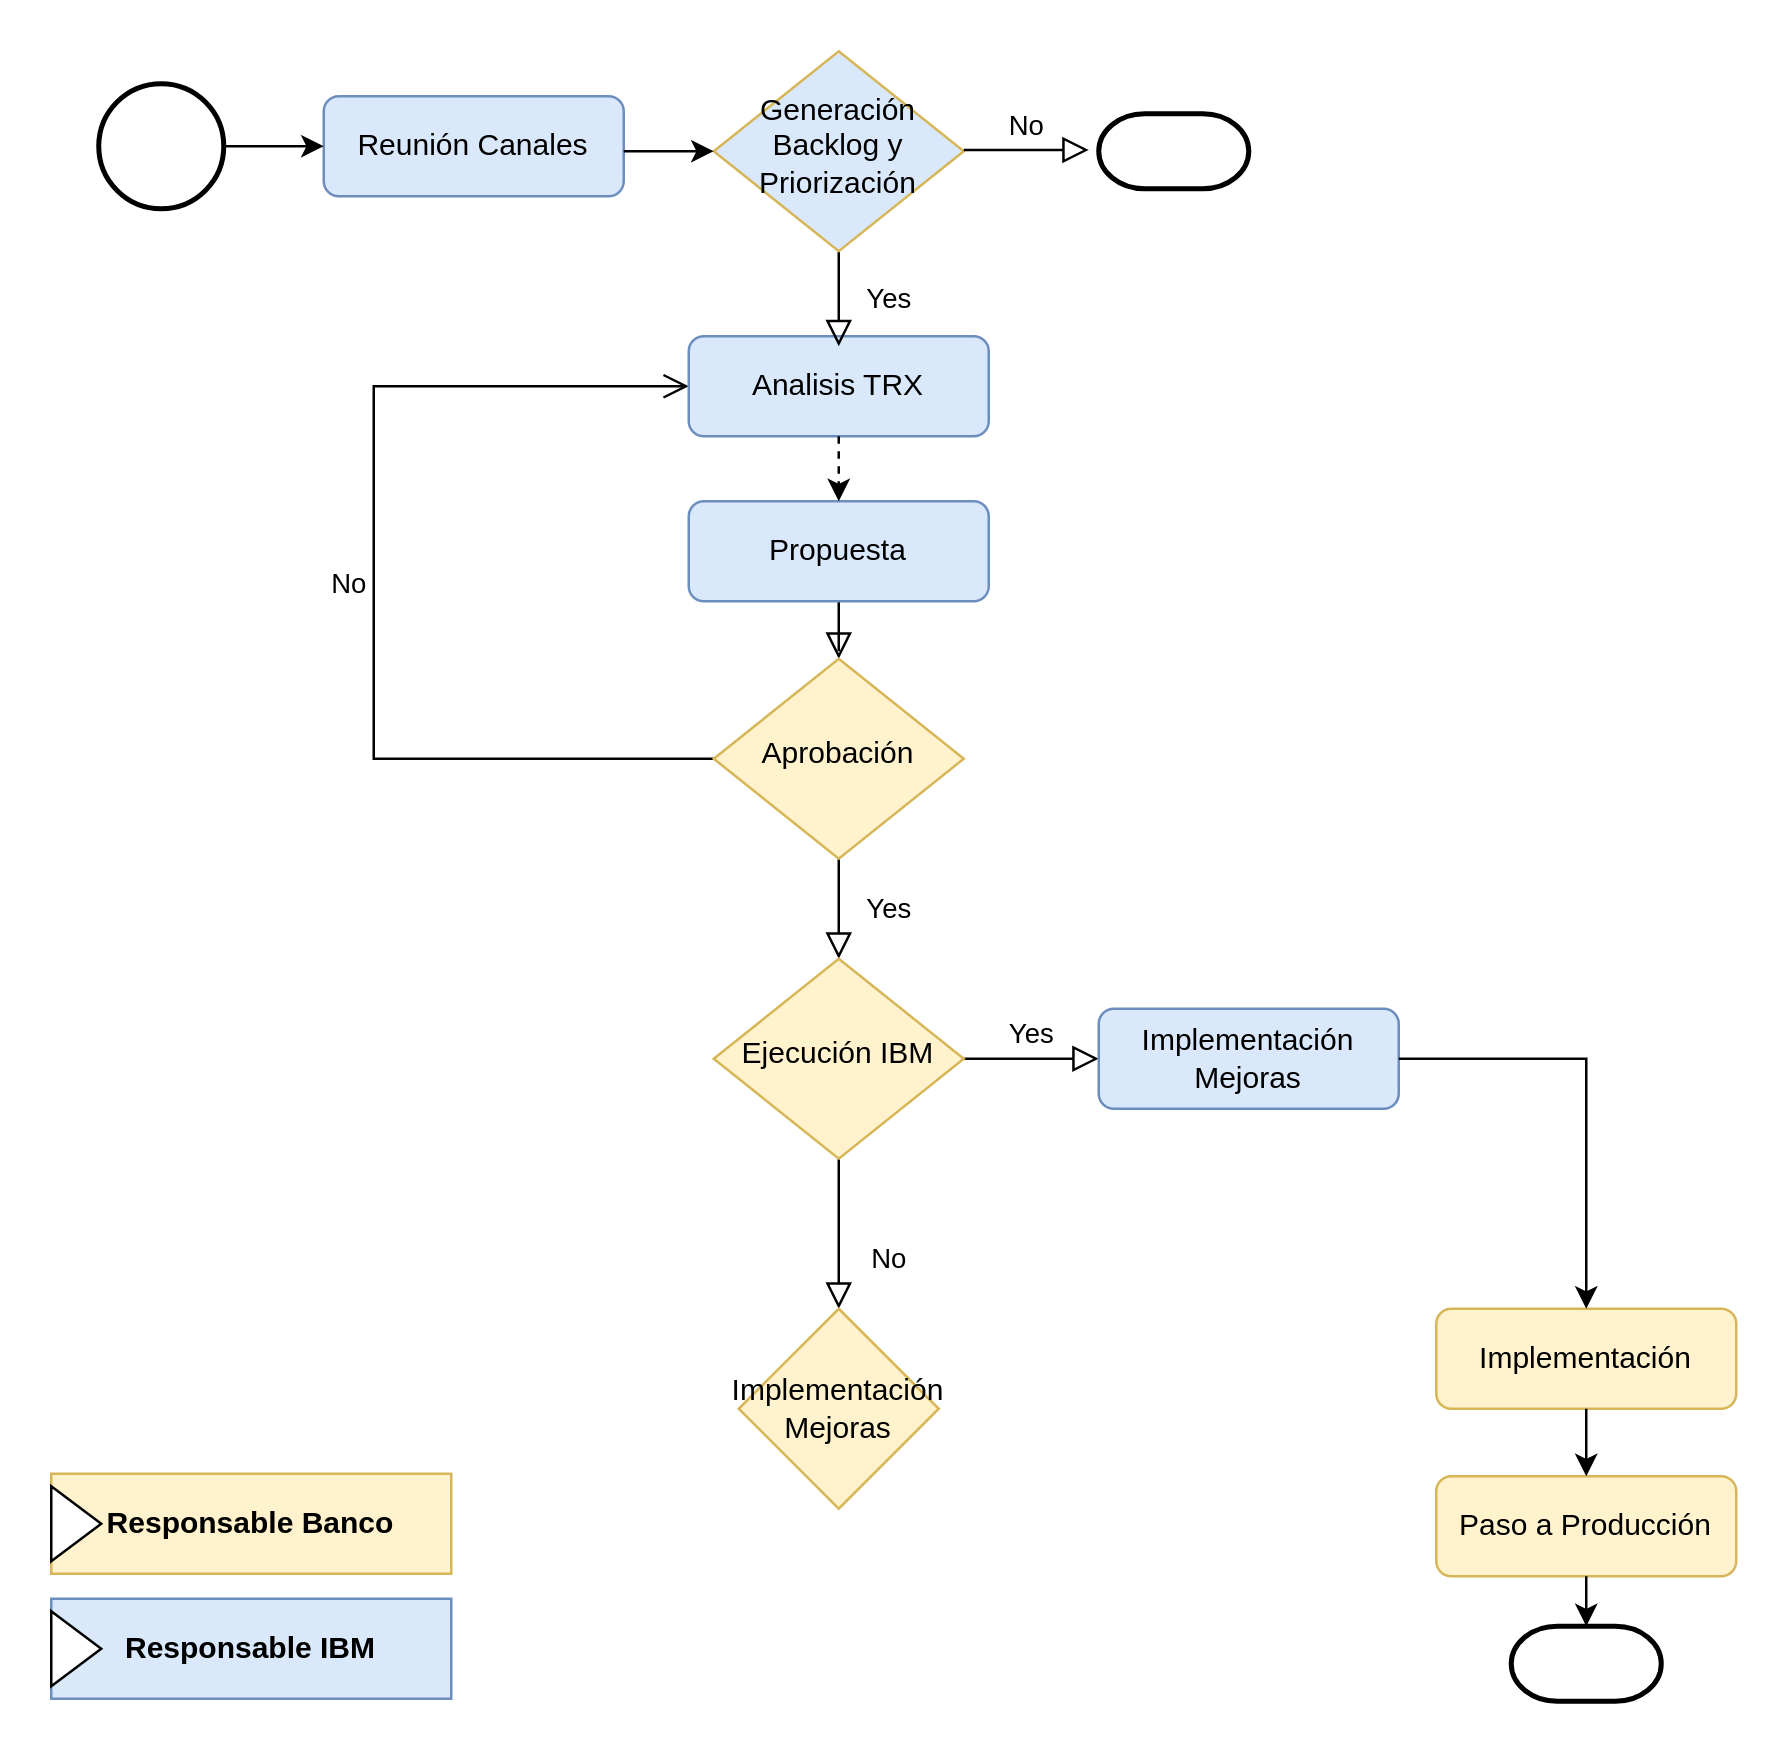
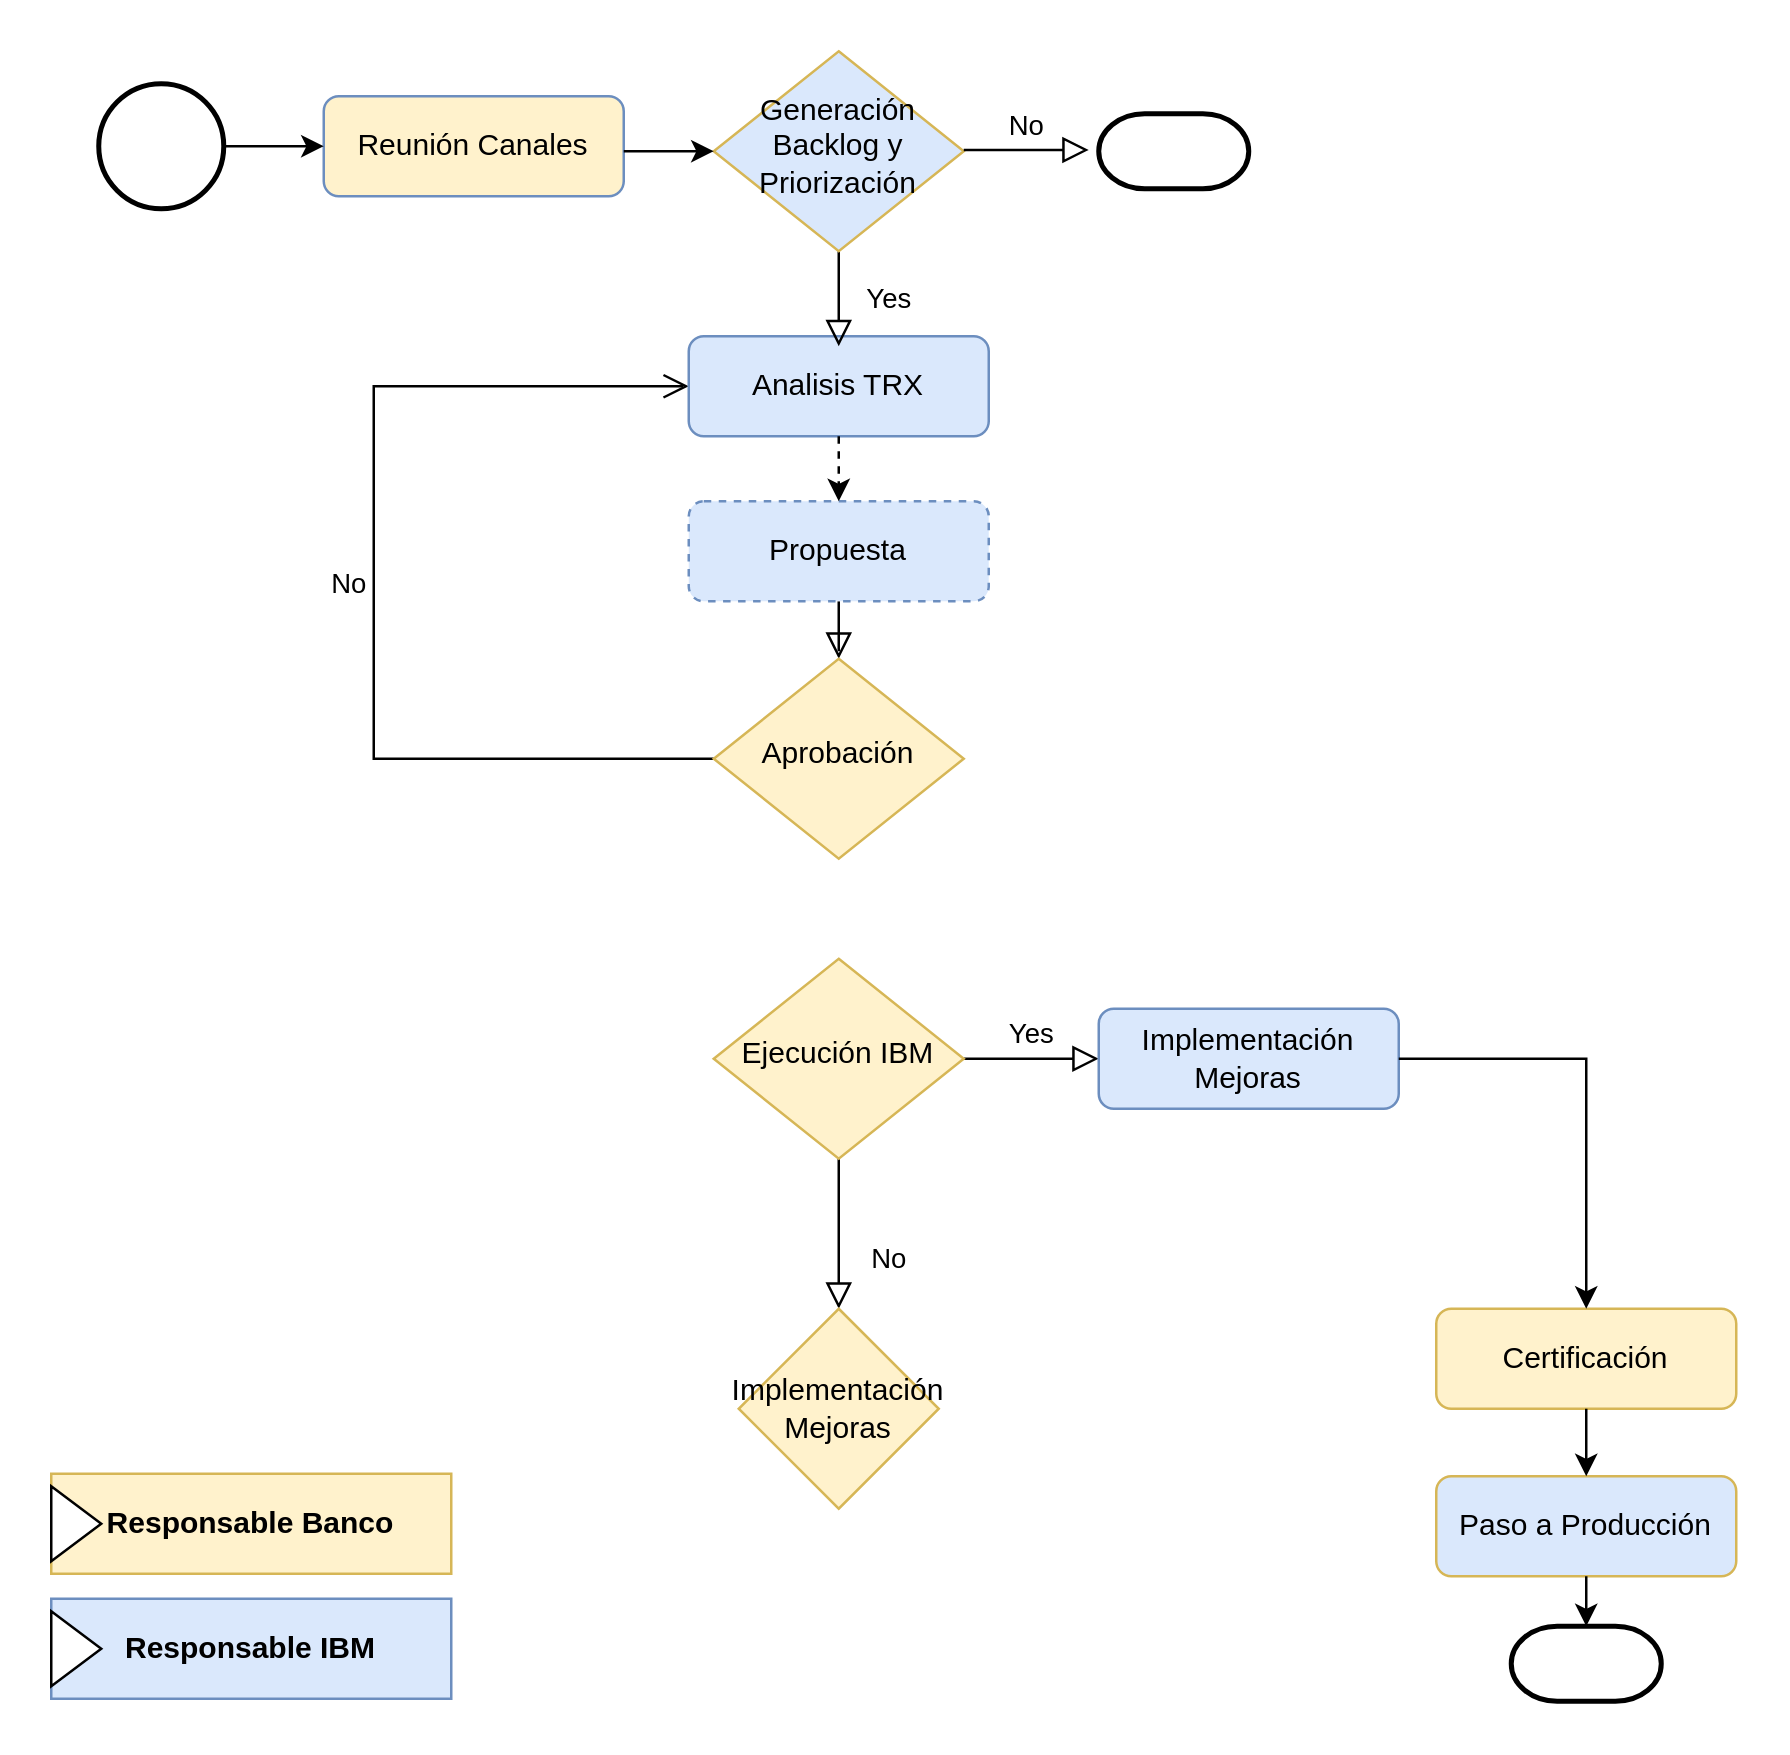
node "Reunión Canales": fillcolor #dae8fc -> #fff2cc
node "Propuesta": style solid -> dashed
edge "Aprobación" -> "Ejecución IBM": removed, label "Yes"
node "Implementación": label "Implementación" -> "Certificación"
node "Paso a Producción": fillcolor #fff2cc -> #dae8fc
